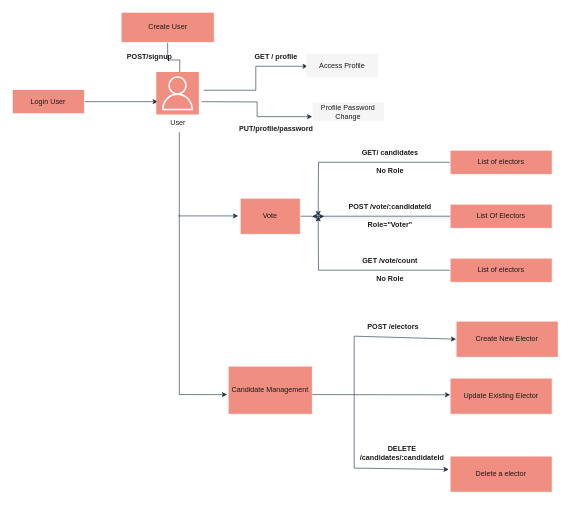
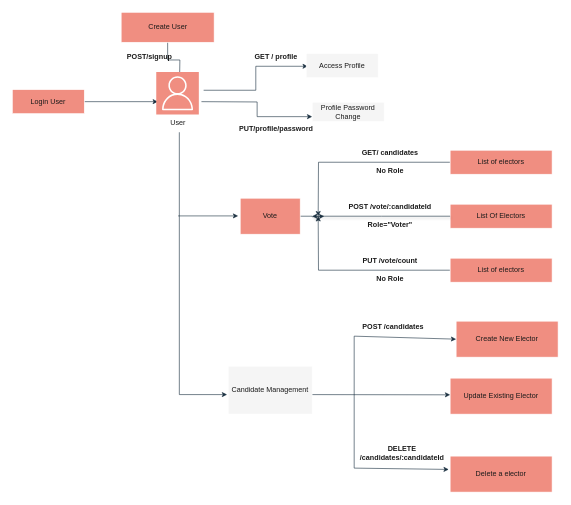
node "GET /vote/count": label "GET /vote/count" -> "PUT /vote/count"
node "POST /electors": label "POST /electors" -> "POST /candidates"
node "Candidate Management": fillcolor #f08e81 -> #f5f5f5
